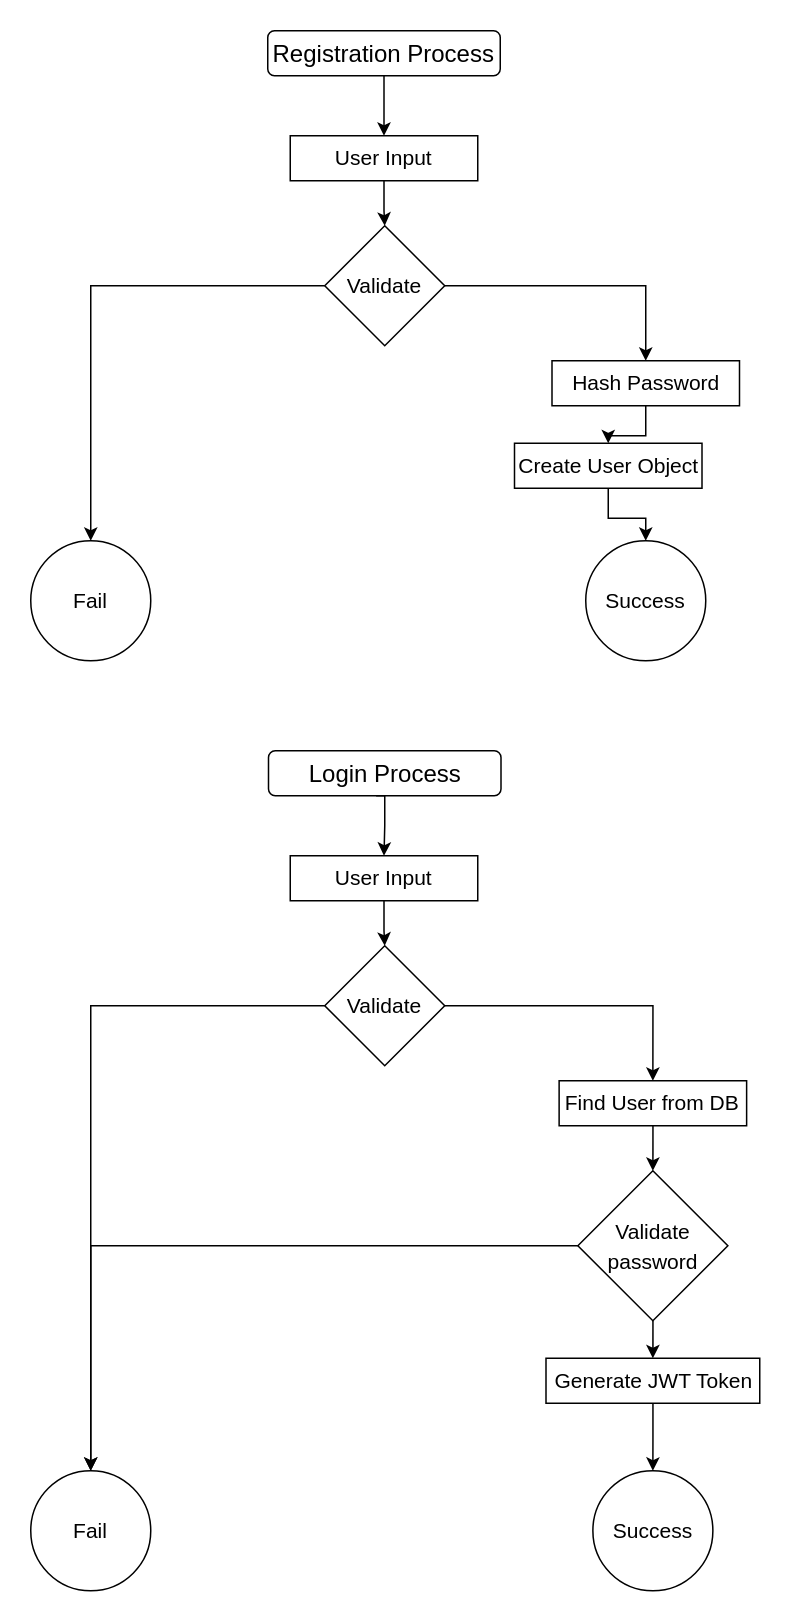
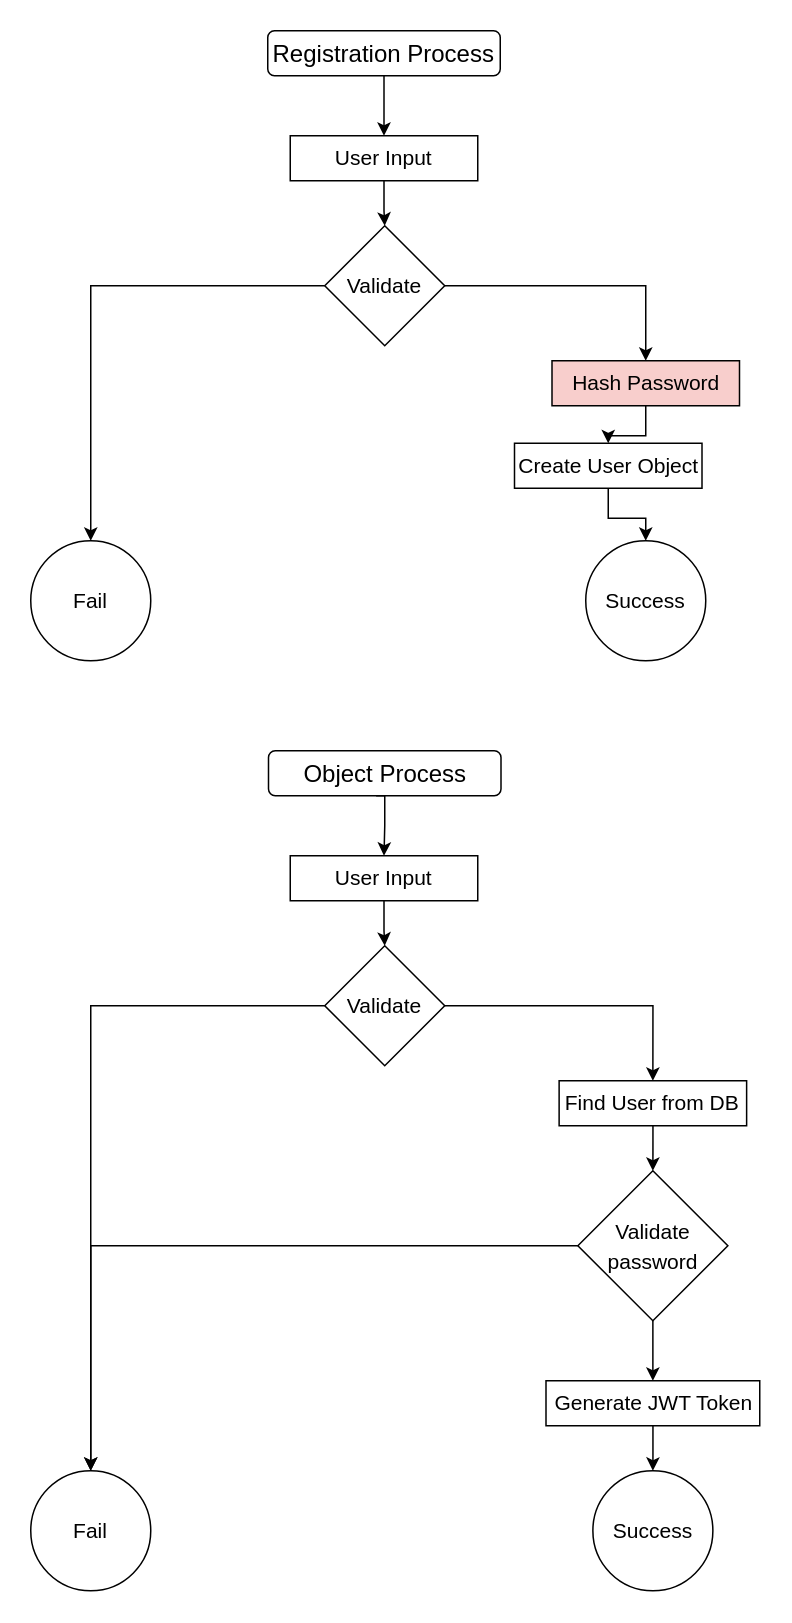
node "Hash Password": fillcolor #ffffff -> #f8cecc
node "Login Process": label "Login Process" -> "Object Process"
node "Generate JWT Token": moved (653, 1381) -> (653, 1403)
